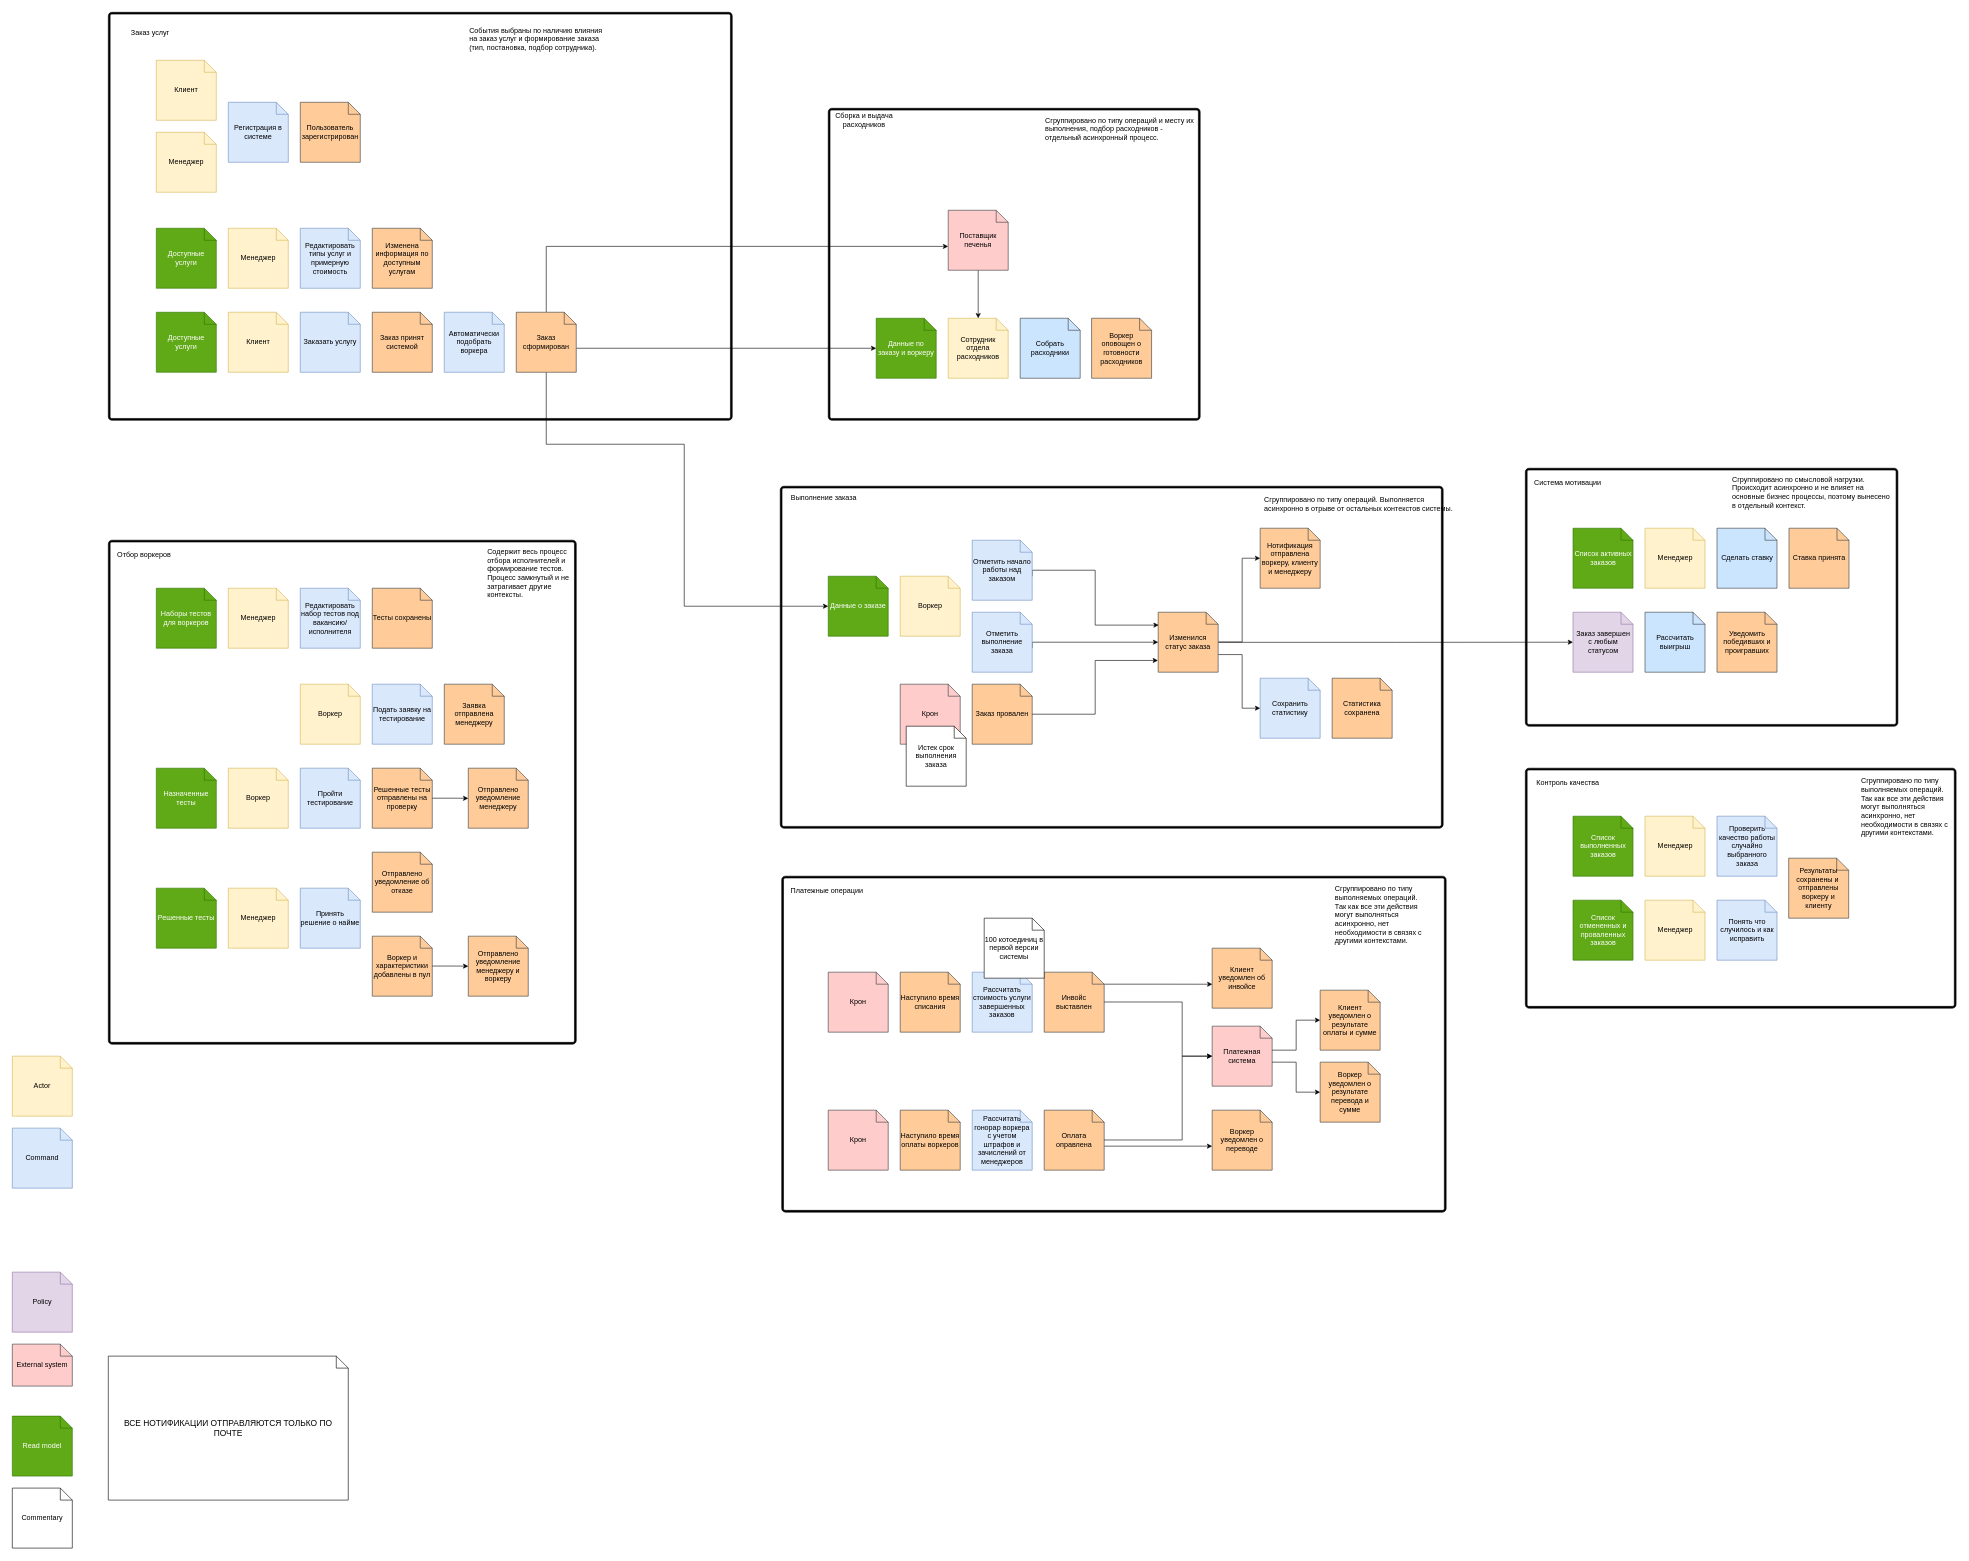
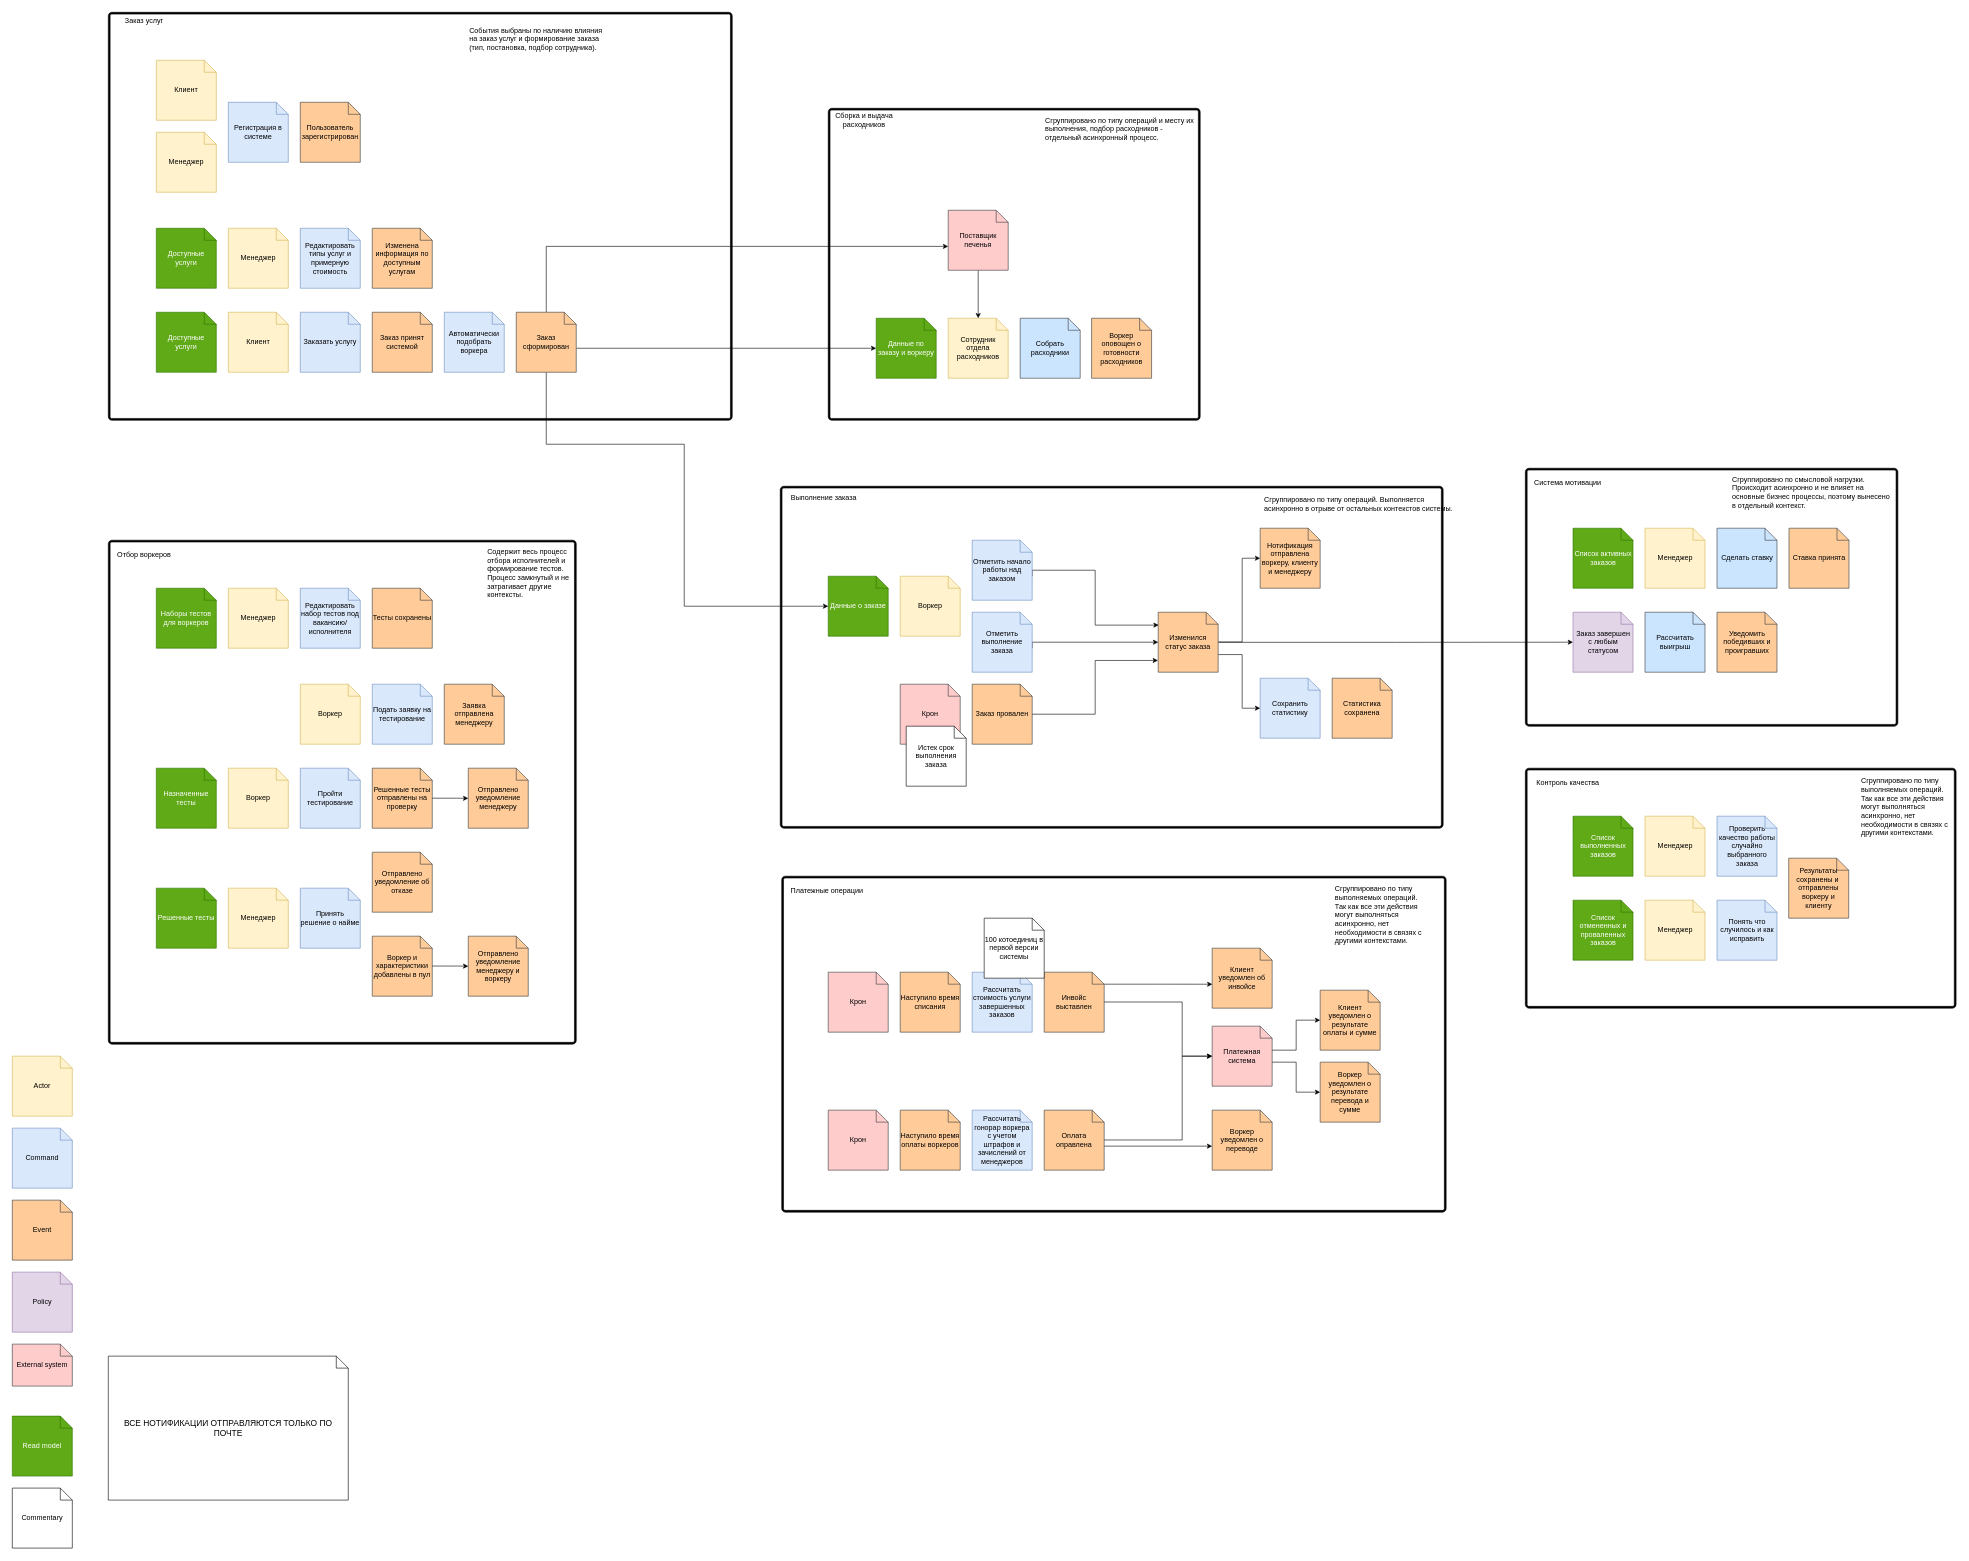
node "Заказ услуг": moved (150, 33) -> (144, 21)
node "Event": added
